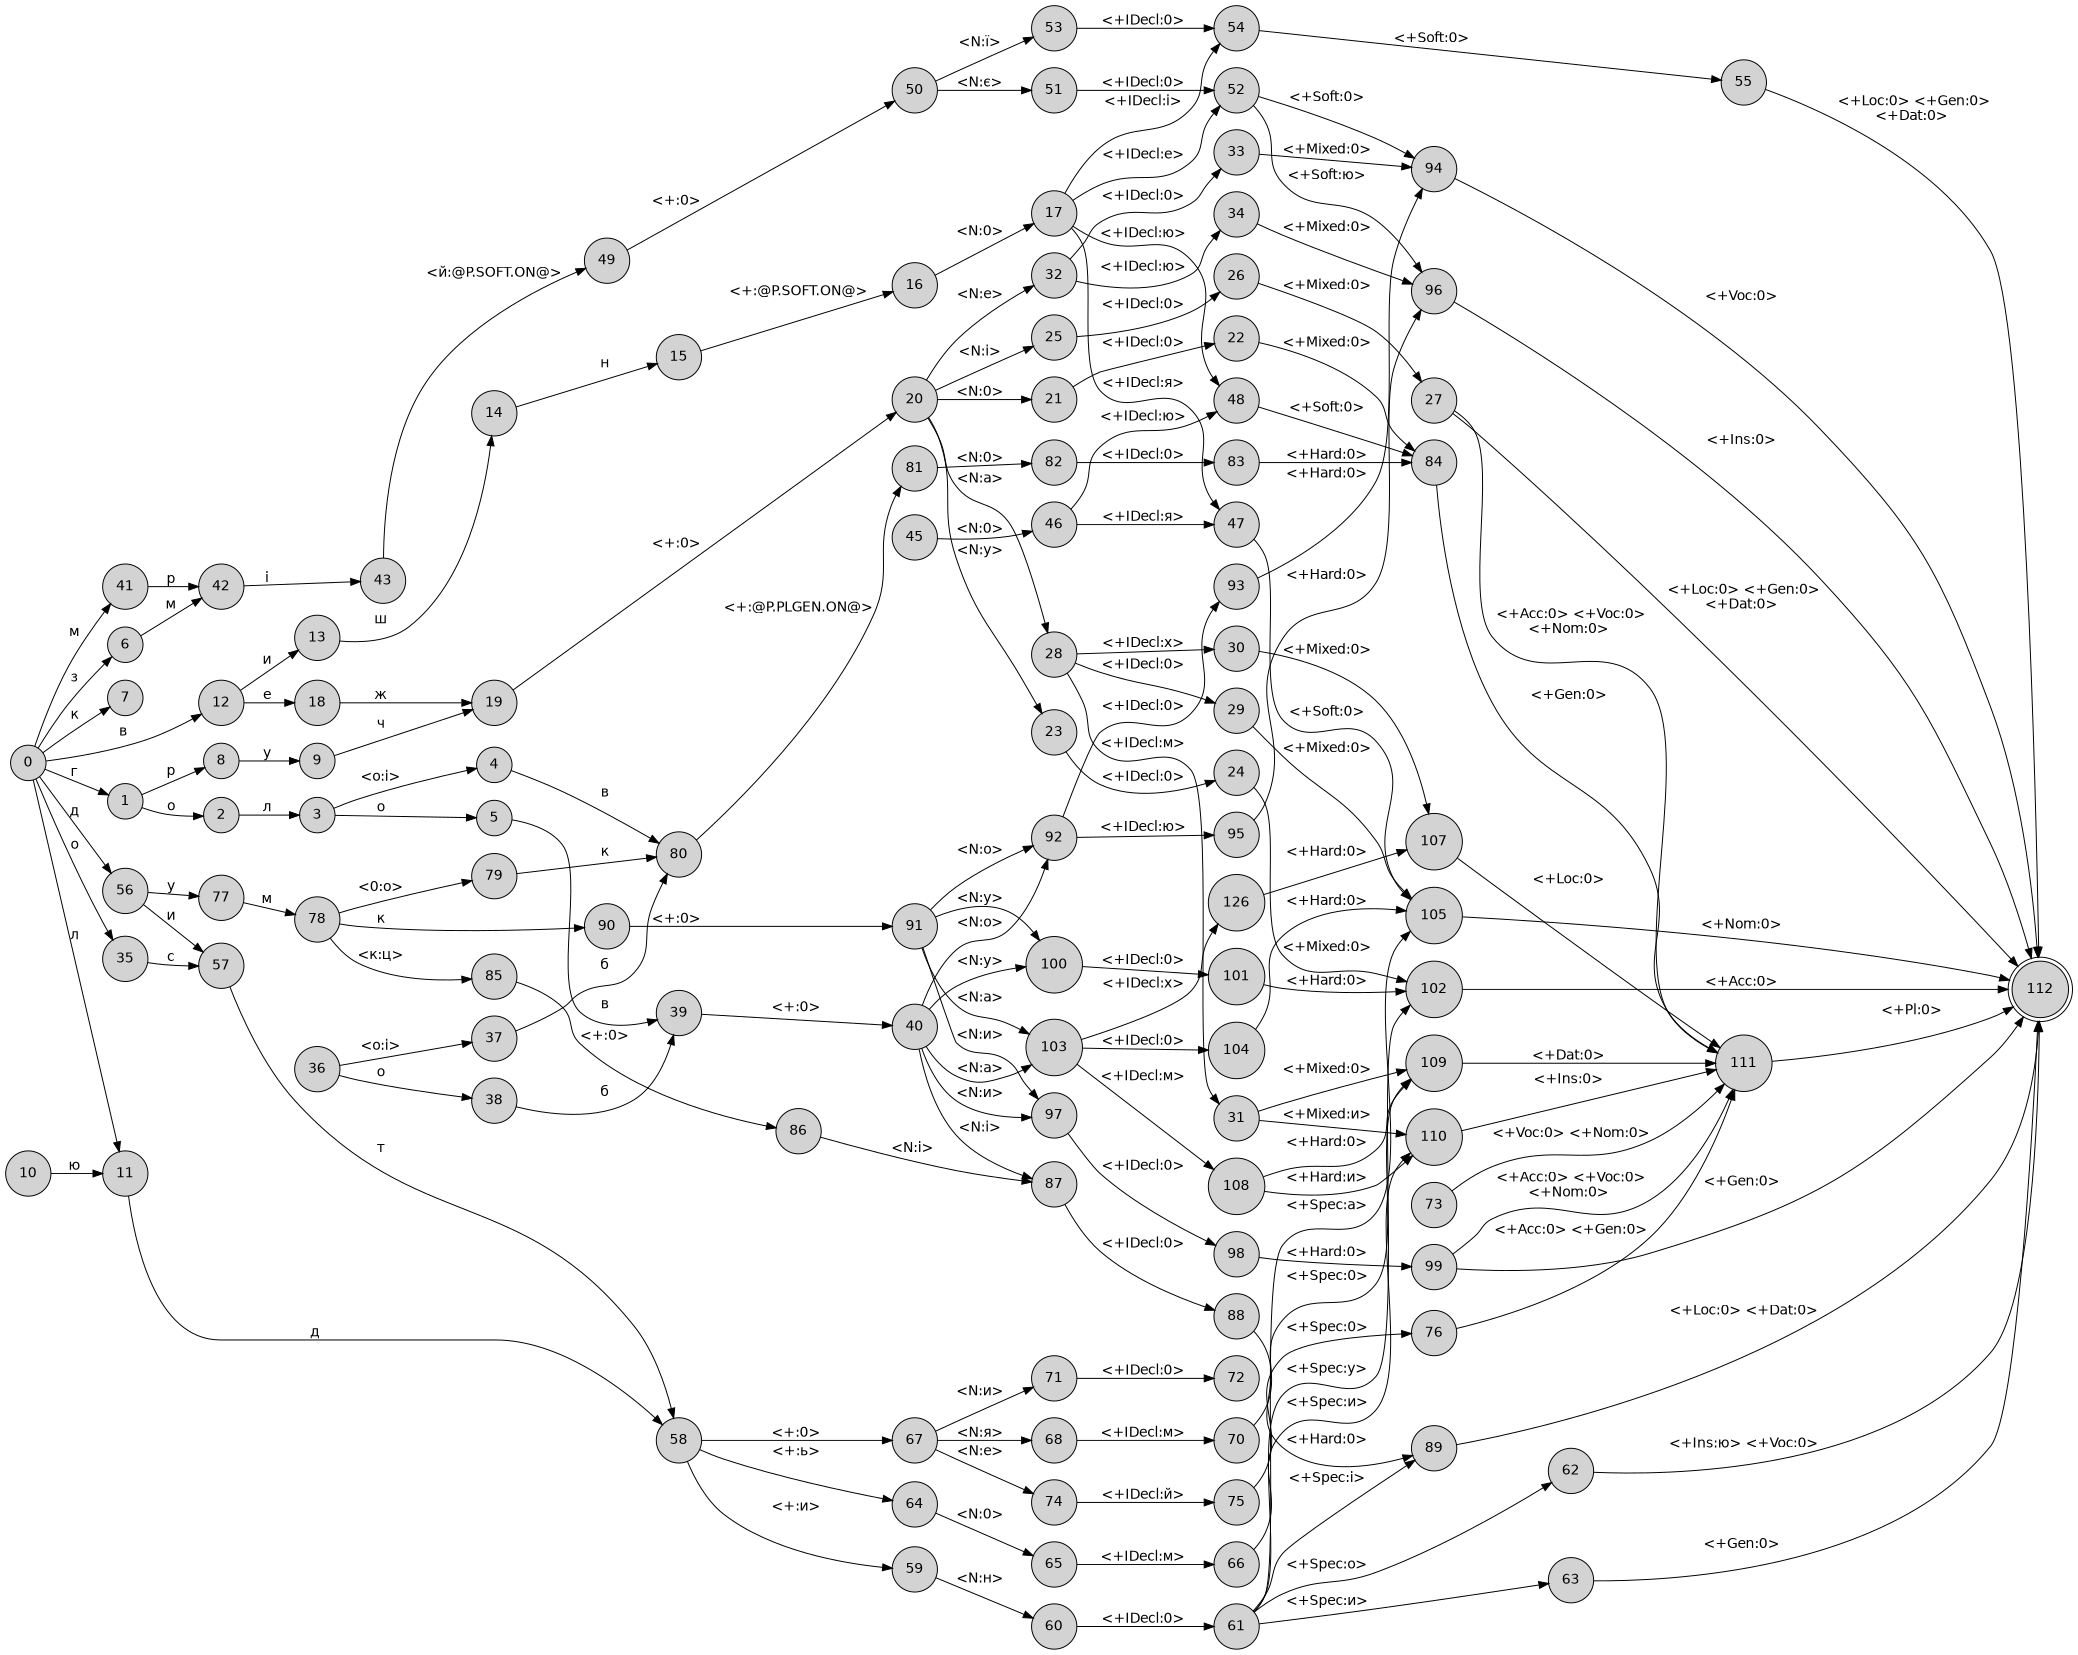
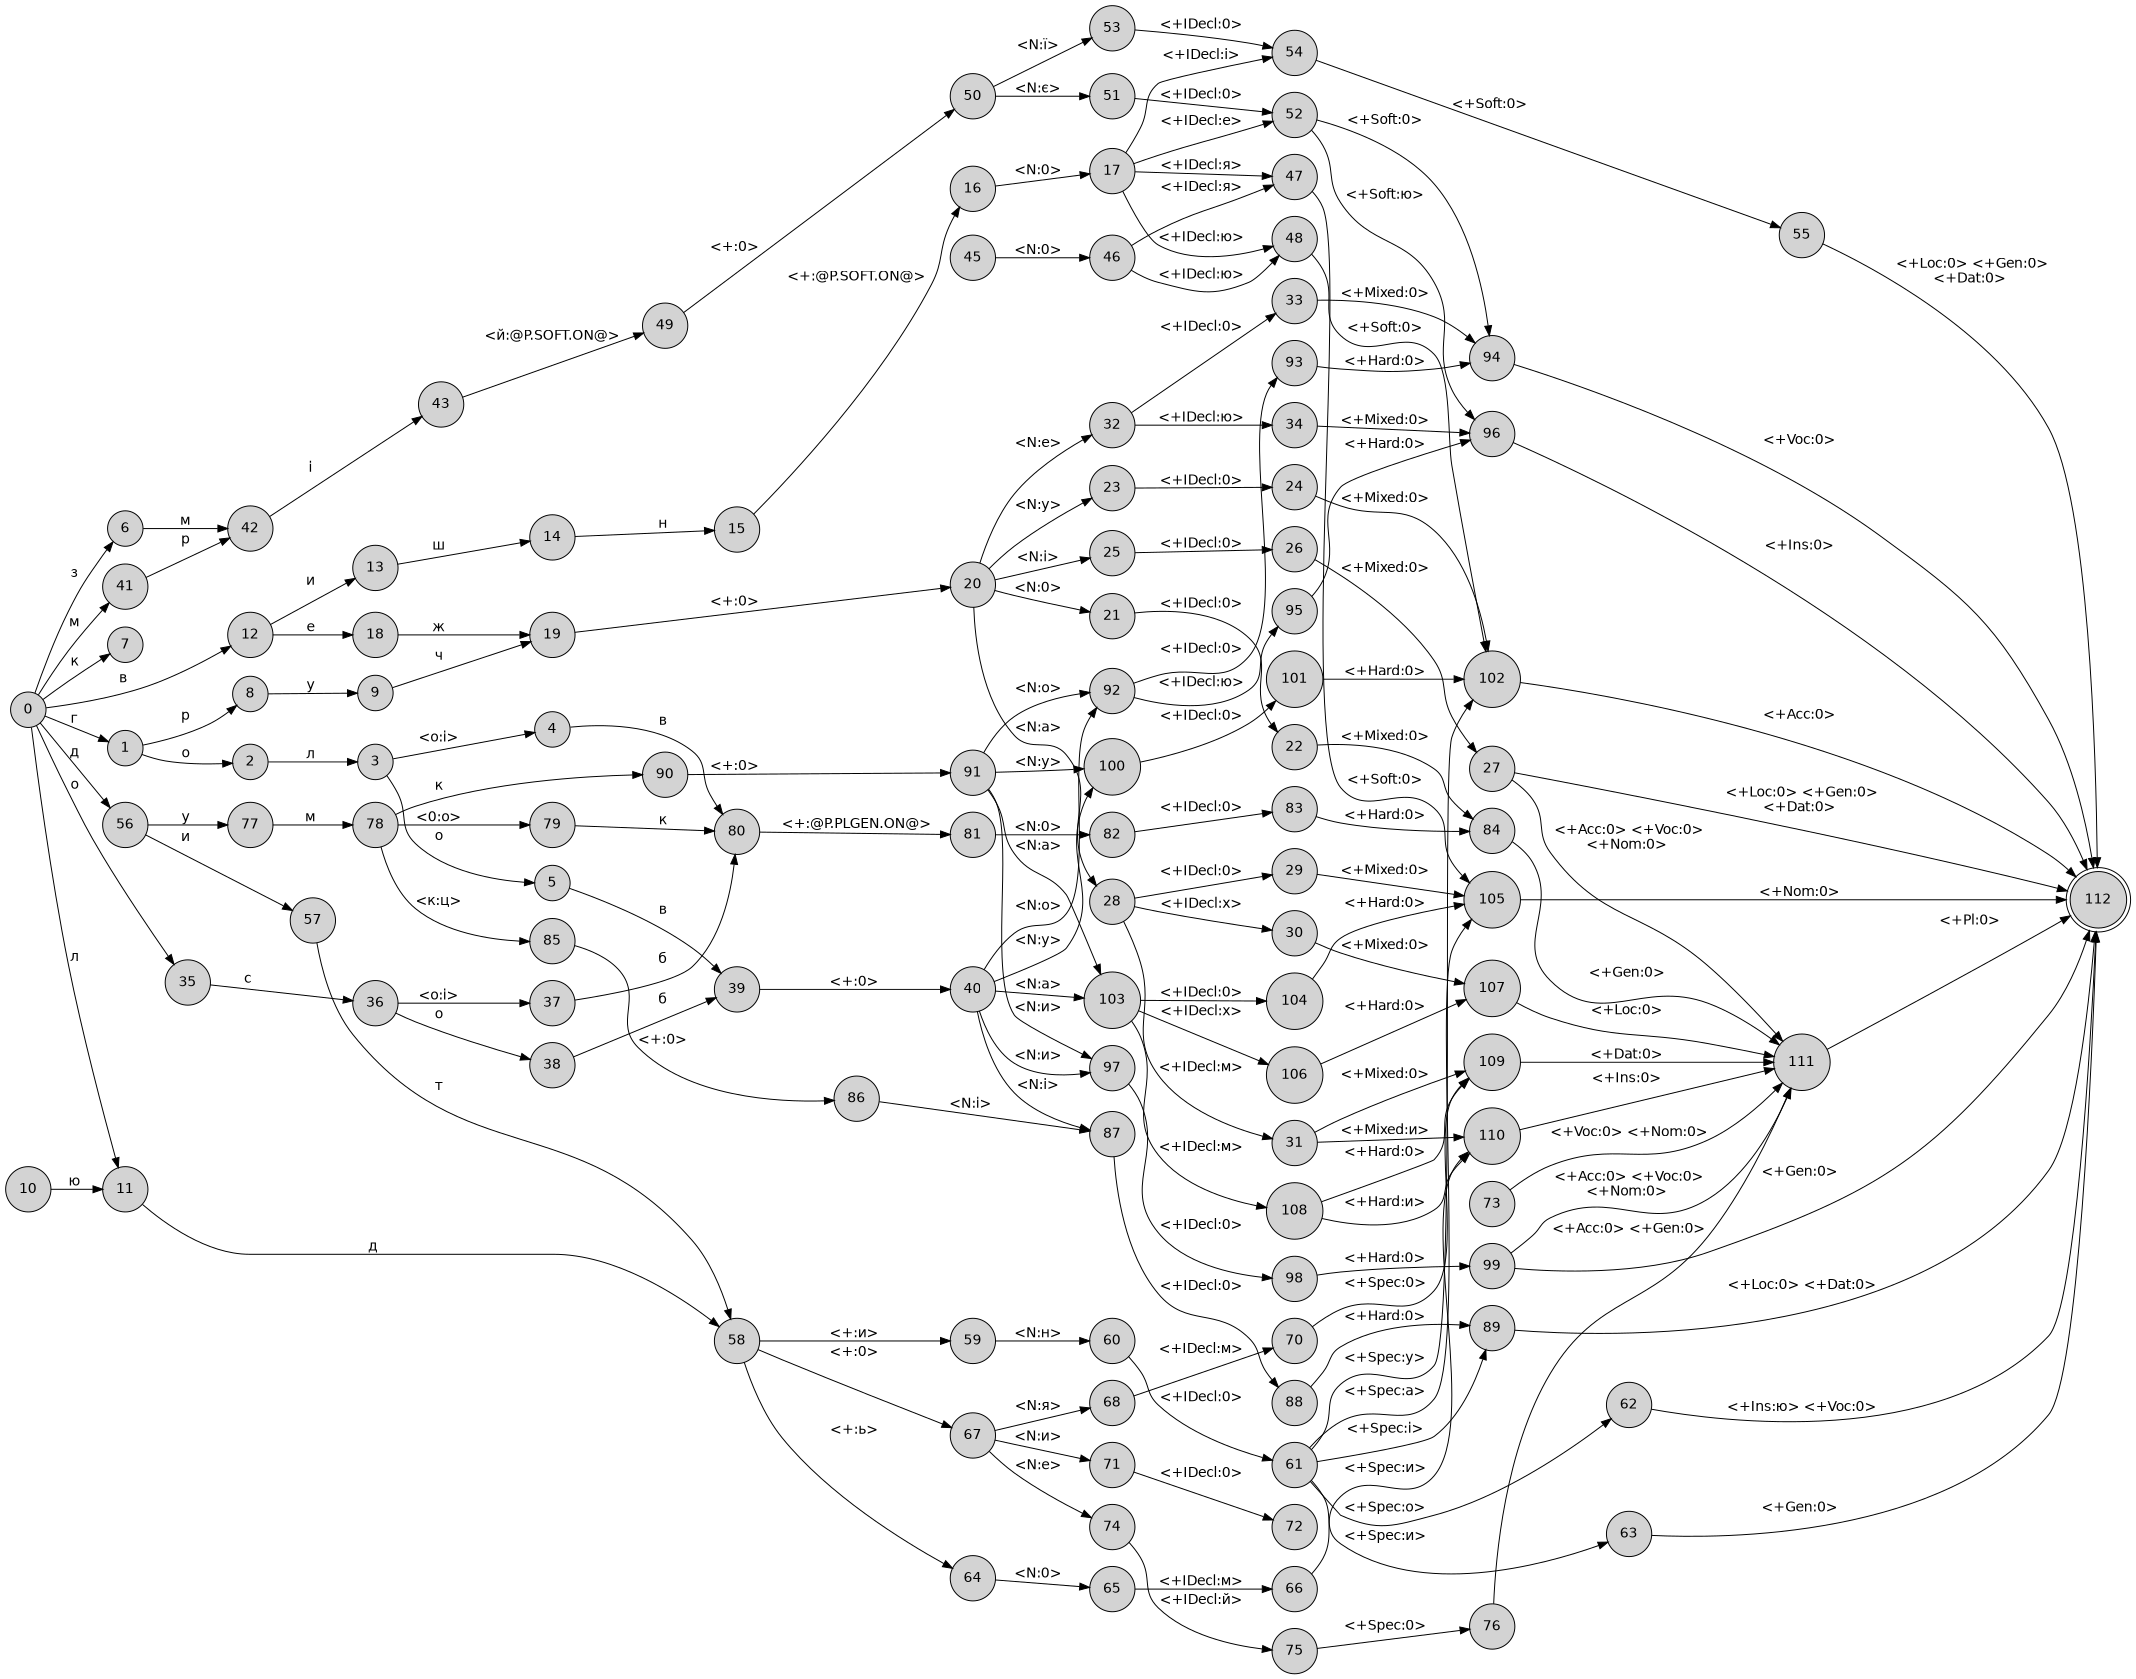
edge "48" -> "84": now "48" -> "102"
node "126": label "126" -> "106"
edge "35" -> "57": now "35" -> "36"
